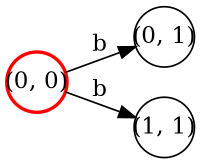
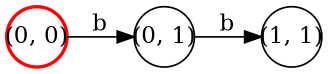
edge "(0, 0)" -> "(1, 1)": now "(0, 1)" -> "(1, 1)"
